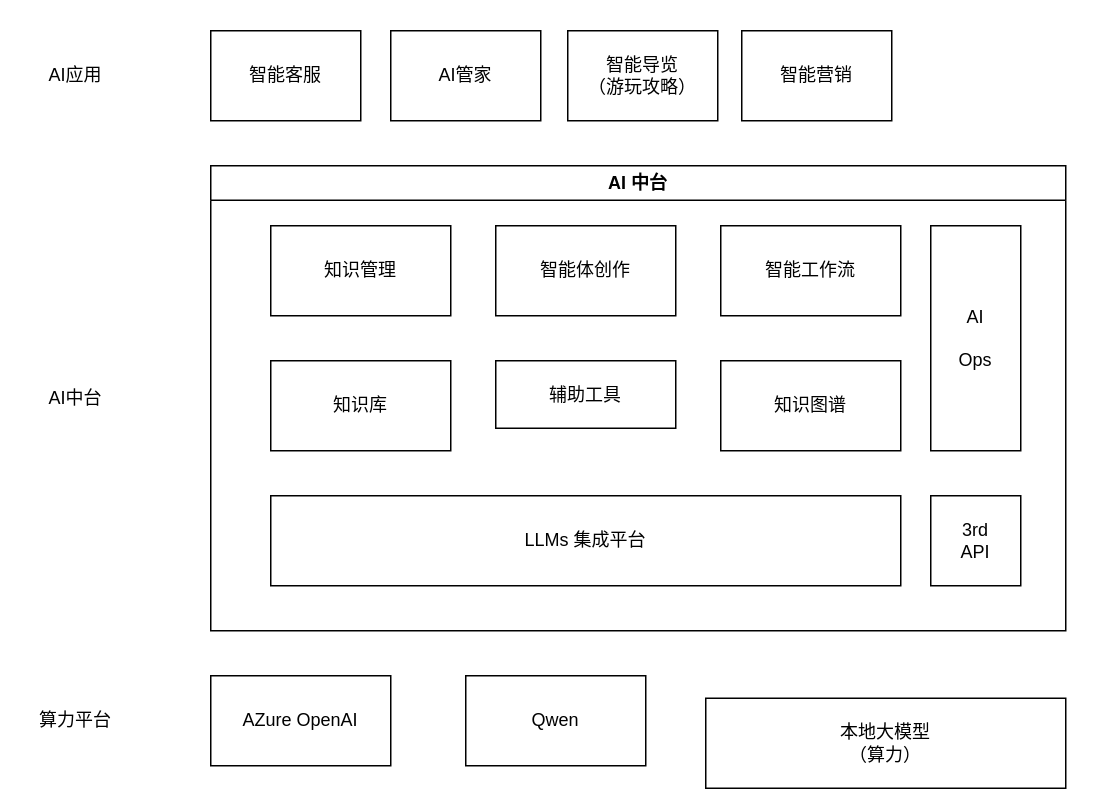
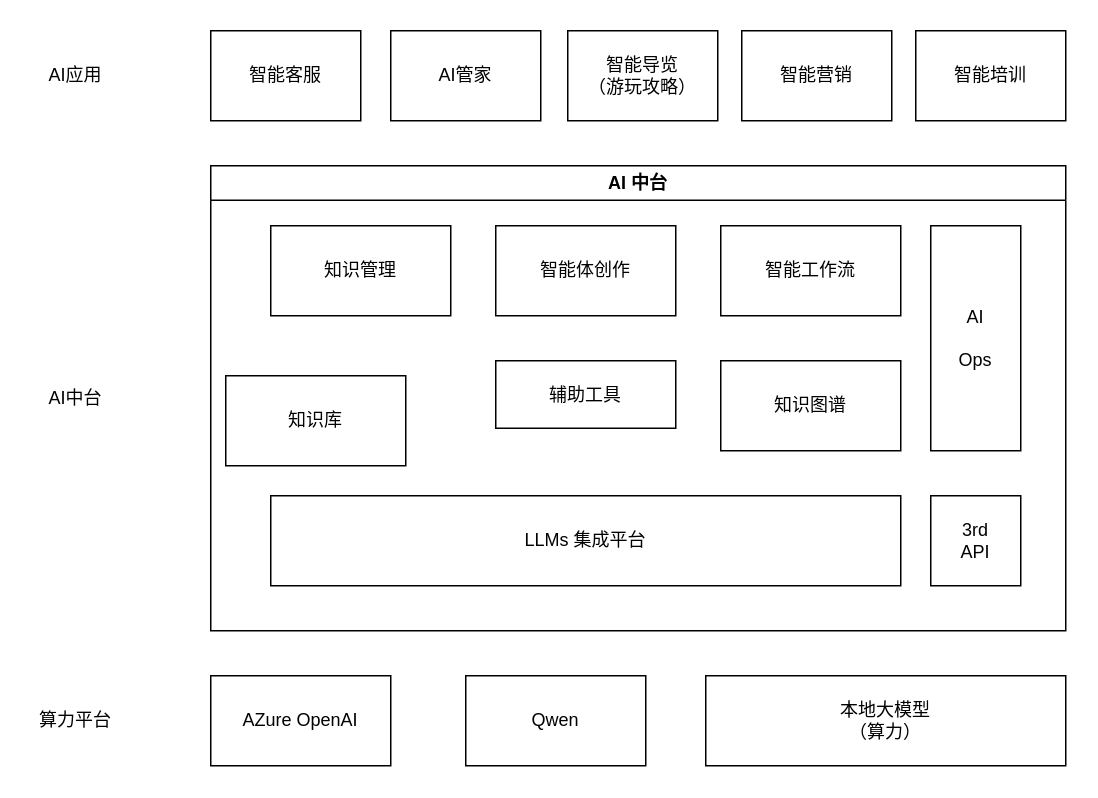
node "智能培训": added
node "知识库": moved (361, 406) -> (316, 421)
node "本地大模型 （算力）": moved (886, 743) -> (886, 721)
